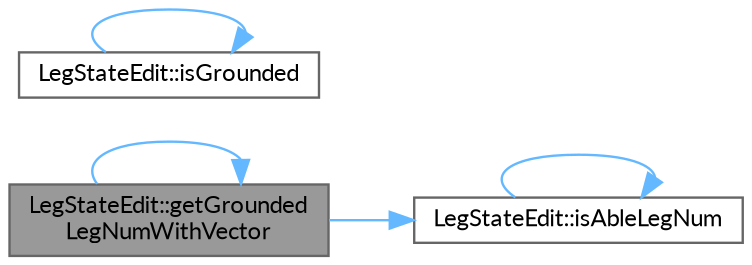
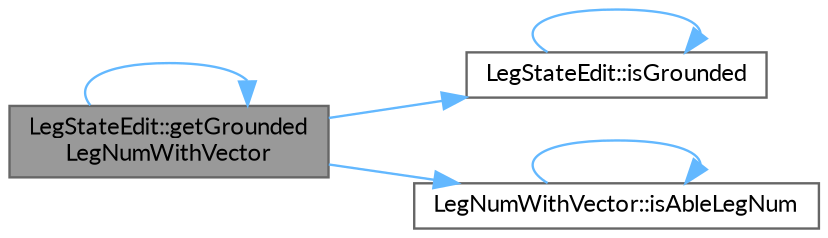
edge "LegStateEdit::getGrounded LegNumWithVector" -> "LegStateEdit::isGrounded": added
node "LegStateEdit::isAbleLegNum": label "LegStateEdit::isAbleLegNum" -> "LegNumWithVector::isAbleLegNum"
